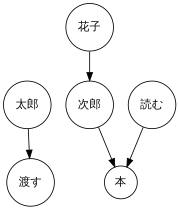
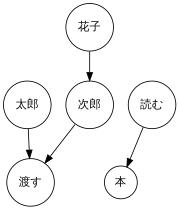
edge "次郎" -> "本": now "次郎" -> "渡す"
